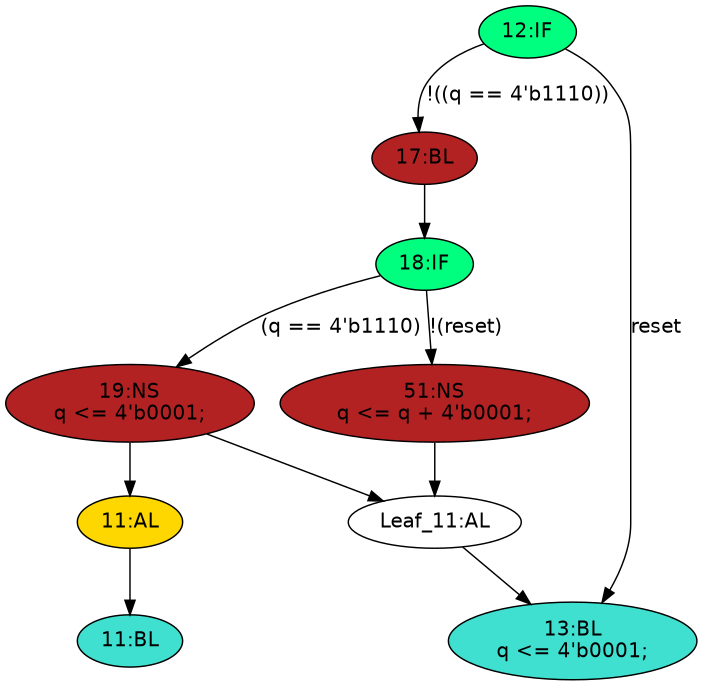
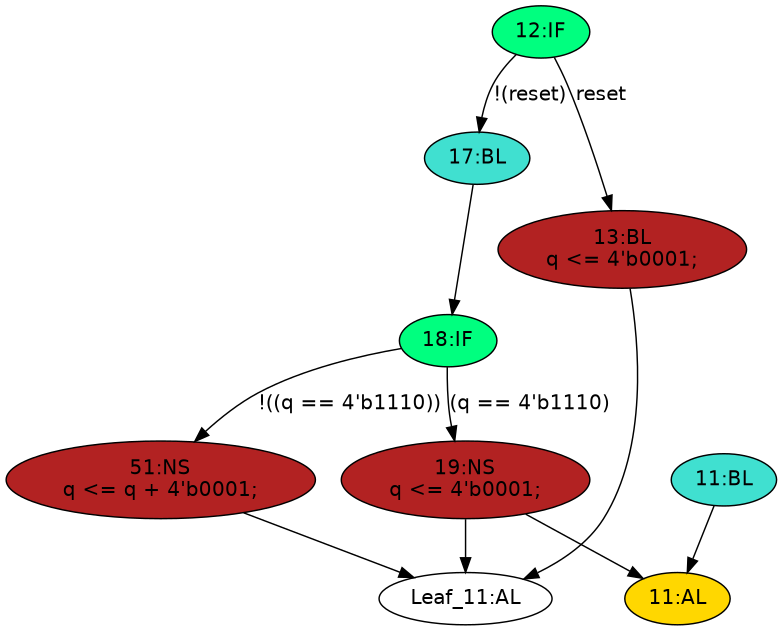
edge "12:IF" -> "17:BL": label "!((q == 4'b1110))" -> "!(reset)"
node "17:BL": fillcolor firebrick -> turquoise
edge "18:IF" -> "51:NS q <= q + 4'b0001;": label "!(reset)" -> "!((q == 4'b1110))"
edge "Leaf_11:AL" -> "13:BL q <= 4'b0001;": reversed
edge "11:AL" -> "11:BL": reversed
node "13:BL q <= 4'b0001;": fillcolor turquoise -> firebrick
